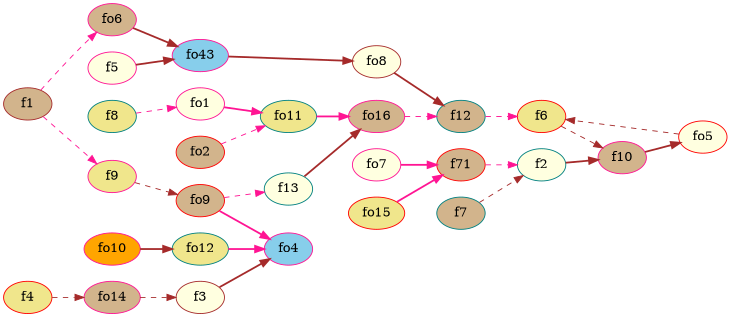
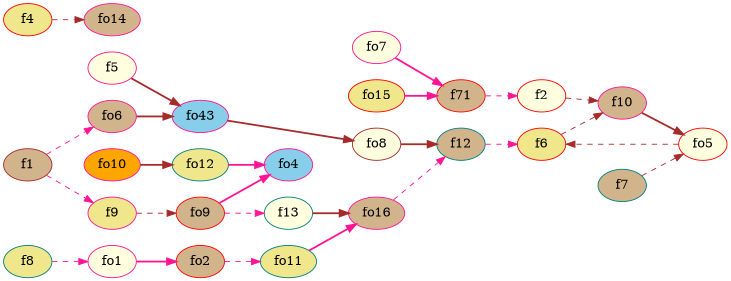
edge "fo1" -> "fo11": now "fo1" -> "fo2"
edge "f2" -> "f10": style bold -> dashed
node "f2": color teal -> red
edge "f7" -> "f2": now "f7" -> "fo5"
node "f3": removed
